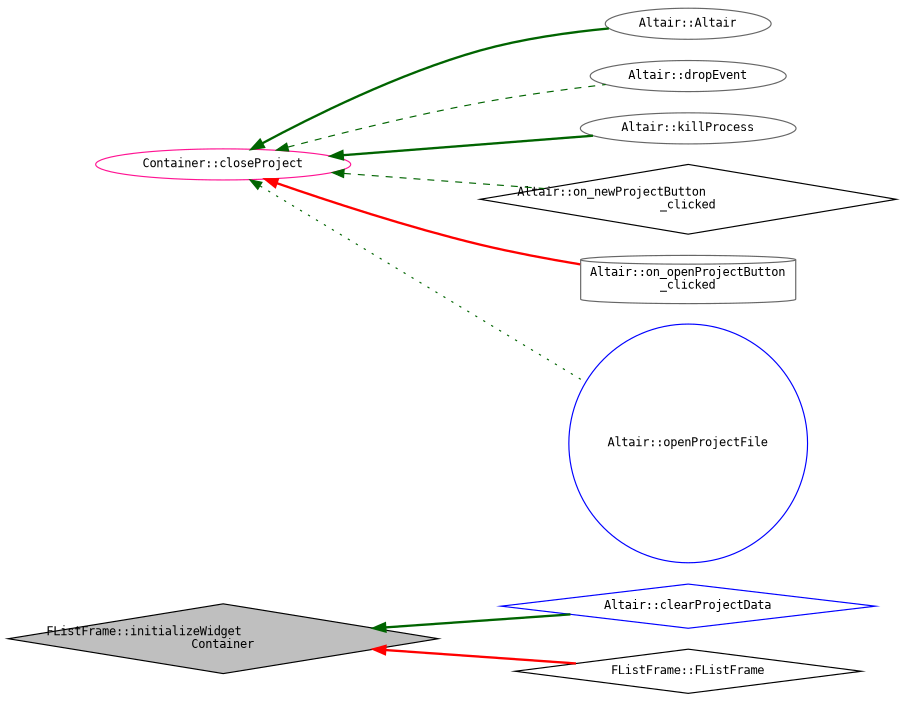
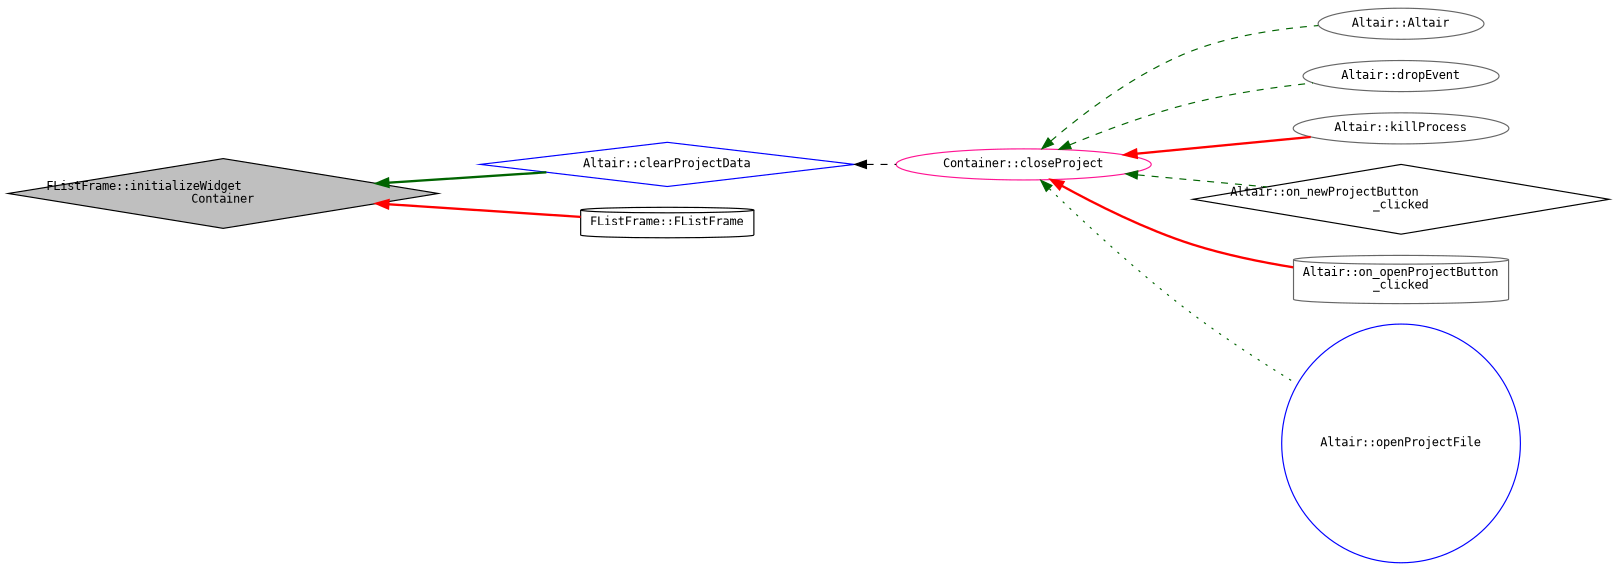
edge "Altair::Altair" -> "Container::closeProject": style bold -> dashed
edge "Altair::killProcess" -> "Container::closeProject": color darkgreen -> red
edge "Container::closeProject" -> "Altair::clearProjectData": added
node "FListFrame::FListFrame": shape diamond -> cylinder
